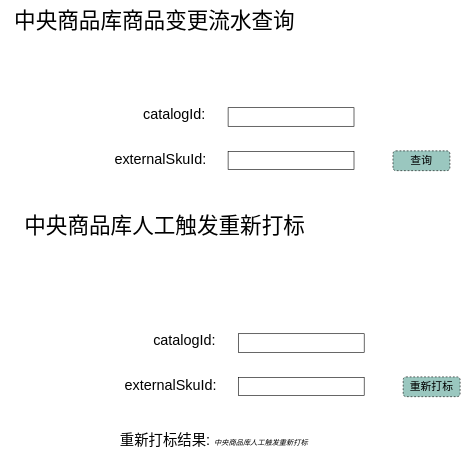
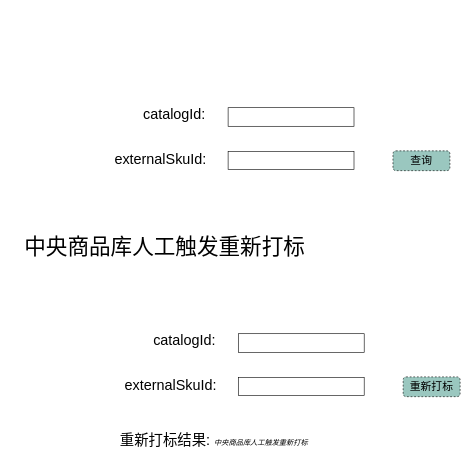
node "中央商品库商品变更流水查询": removed
node "中央商品库人工触发重新打标": moved (164, 225) -> (164, 246)
